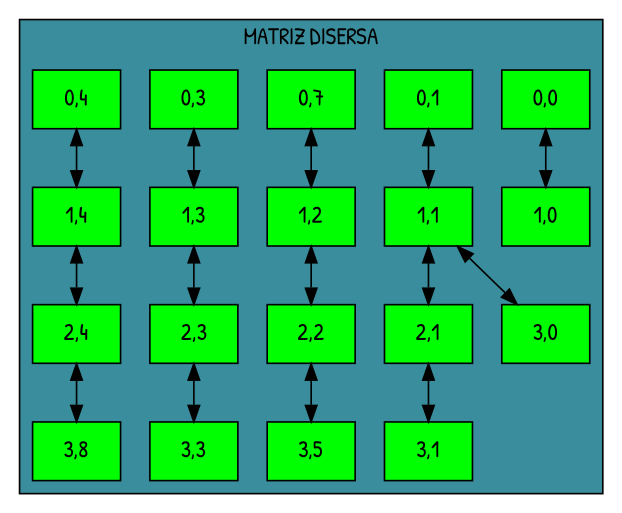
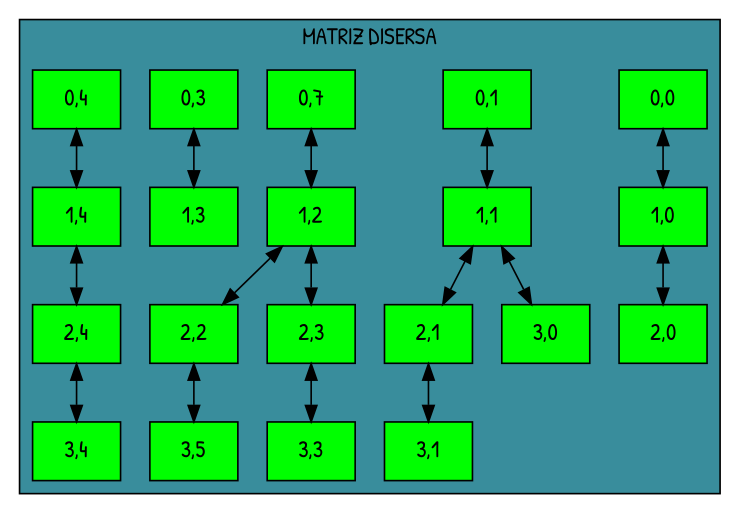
edge "1,3" -- "2,3": now "1,2" -- "2,3"
node "2,0": added
node "3,8": label "3,8" -> "3,4"
